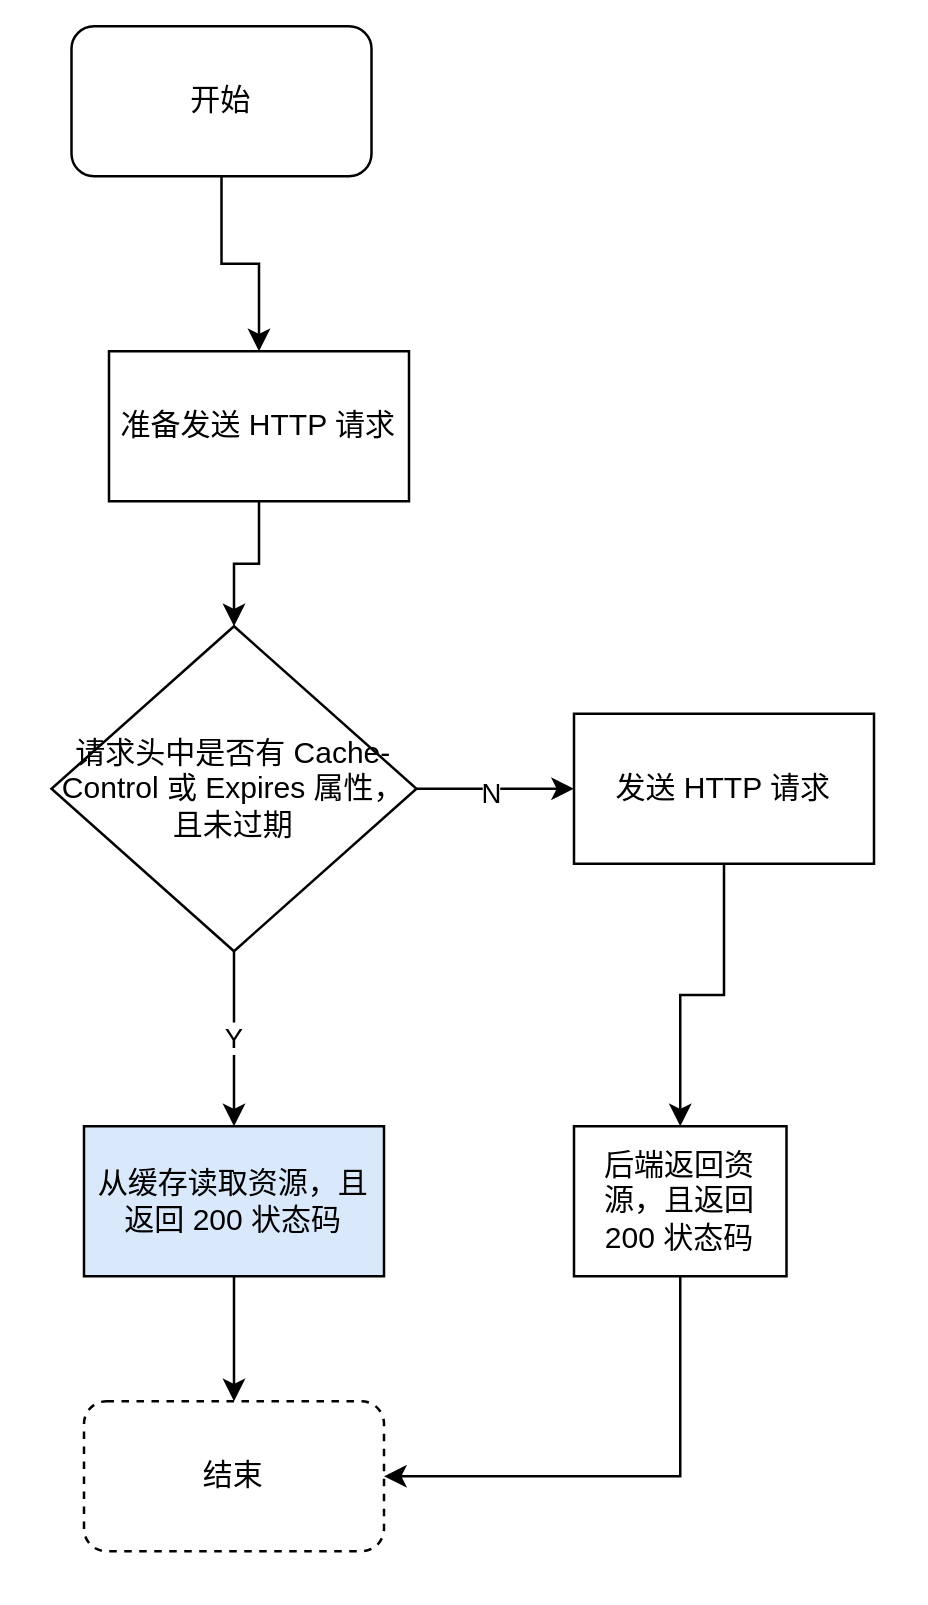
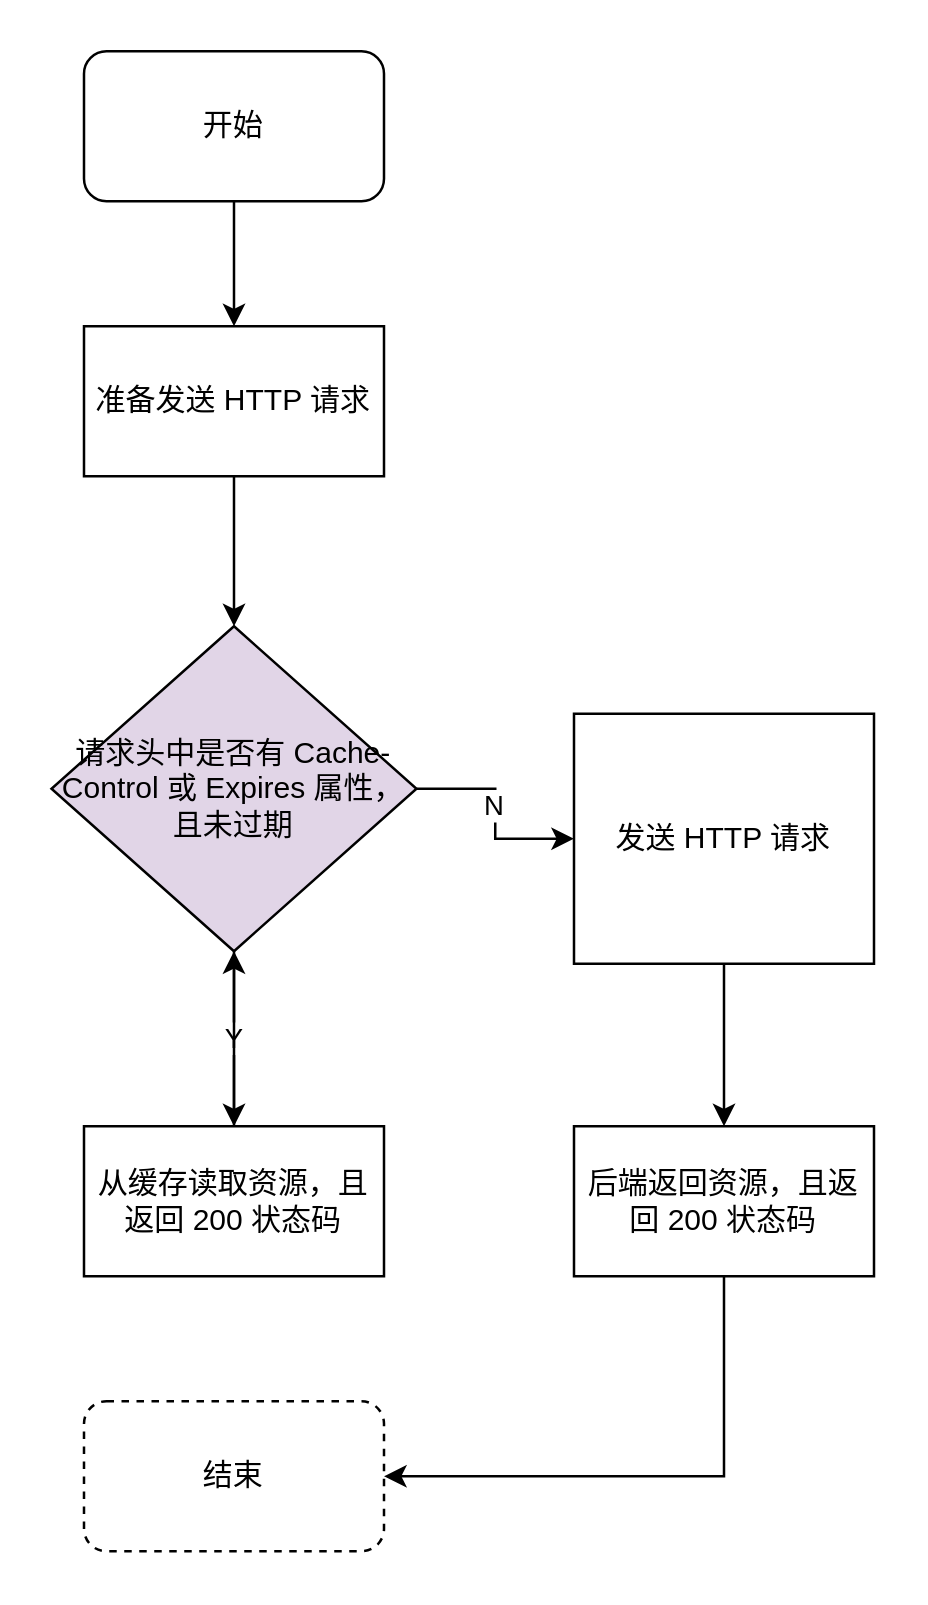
node "开始": moved (221, 101) -> (234, 126)
node "准备发送 HTTP 请求": moved (259, 426) -> (234, 401)
node "请求头中是否有 Cache-Control 或 Expires 属性，且未过期": fillcolor #ffffff -> #e1d5e7
node "发送 HTTP 请求": size 300x150 -> 300x250
node "从缓存读取资源，且返回 200 状态码": fillcolor #dae8fc -> #ffffff
node "后端返回资源，且返回 200 状态码": size 213x150 -> 300x150
edge "从缓存读取资源，且返回 200 状态码" -> "结束": now "从缓存读取资源，且返回 200 状态码" -> "请求头中是否有 Cache-Control 或 Expires 属性，且未过期"
